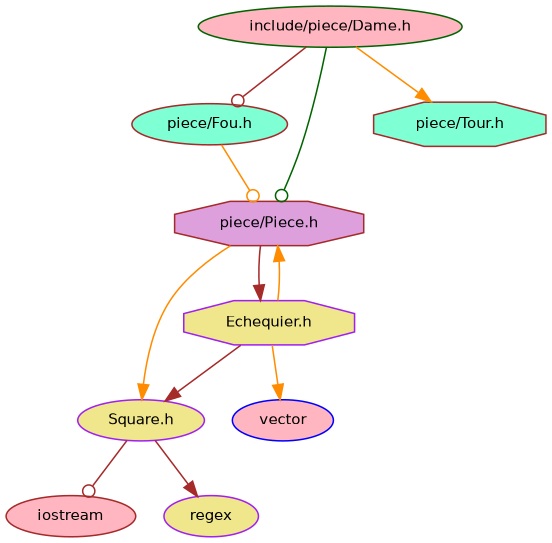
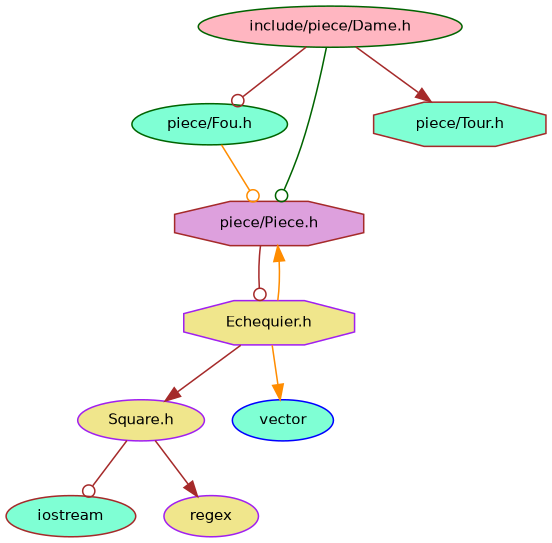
edge "include/piece/Dame.h" -> "piece/Tour.h": color darkorange -> brown
node "piece/Fou.h": color brown -> darkgreen
edge "piece/Piece.h" -> "Echequier.h": arrowhead normal -> odot
edge "piece/Piece.h" -> "Square.h": removed
node "vector": fillcolor lightpink -> aquamarine
node "iostream": fillcolor lightpink -> aquamarine
